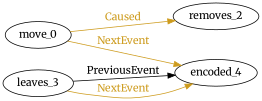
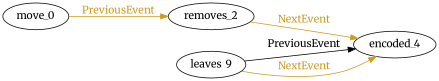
edge "move_0" -> "removes_2": label "Caused" -> "PreviousEvent"
edge "move_0" -> "encoded_4": now "removes_2" -> "encoded_4"
node "leaves_3": label "leaves_3" -> "leaves_9"
